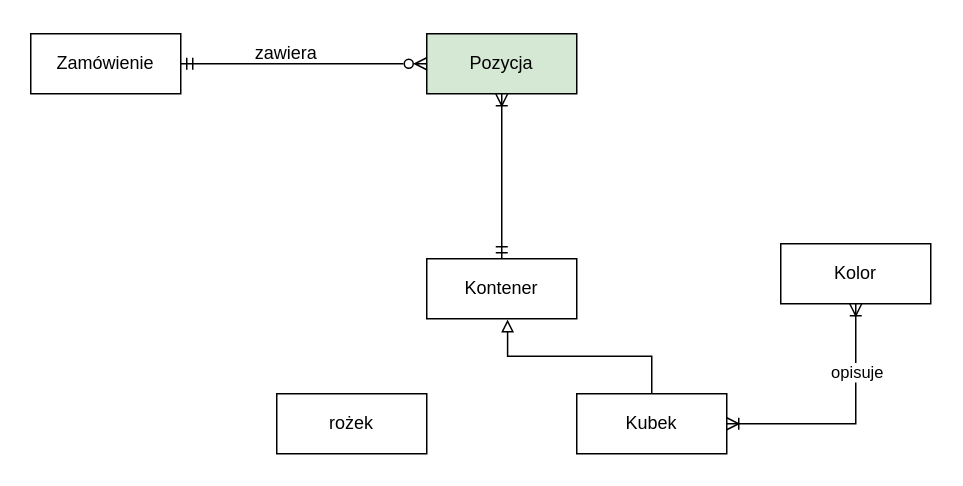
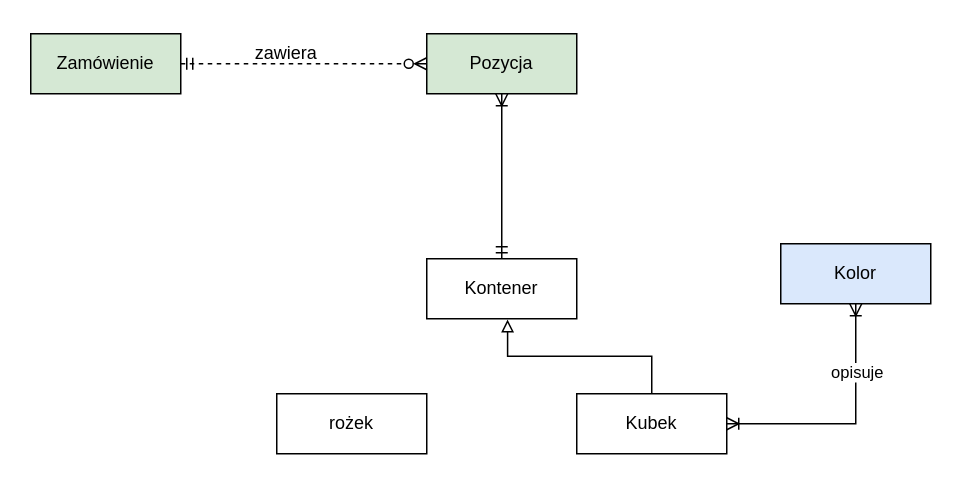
node "Zamówienie": fillcolor #ffffff -> #d5e8d4
edge "Zamówienie" -- "Pozycja": style solid -> dashed
node "Kolor": fillcolor #ffffff -> #dae8fc
